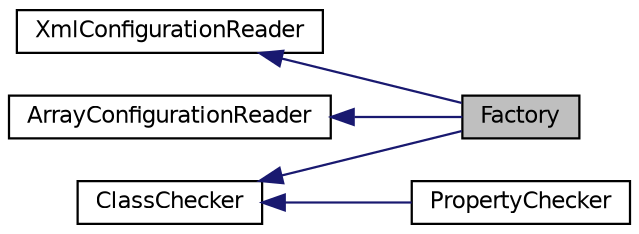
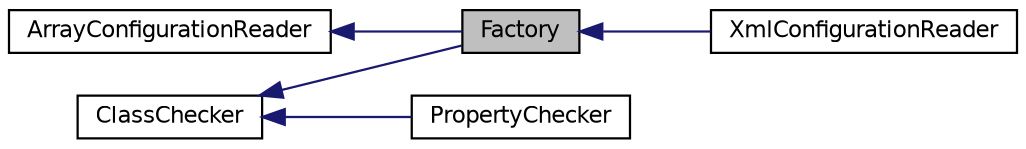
edge "Factory" -> "XmlConfigurationReader": reversed
